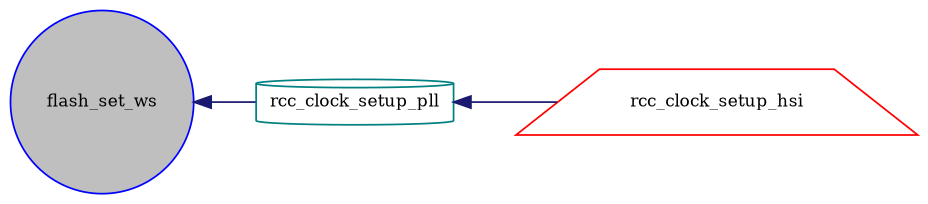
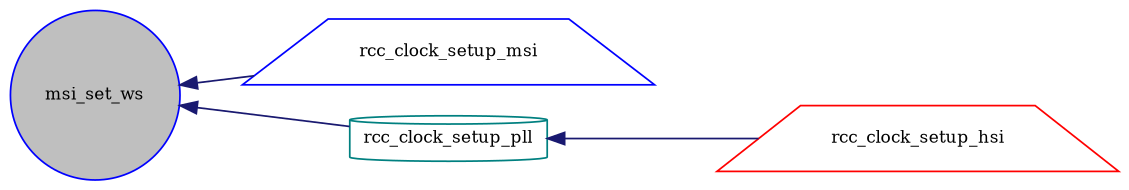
node "rcc_clock_setup_msi": added
node "flash_set_ws": label "flash_set_ws" -> "msi_set_ws"
